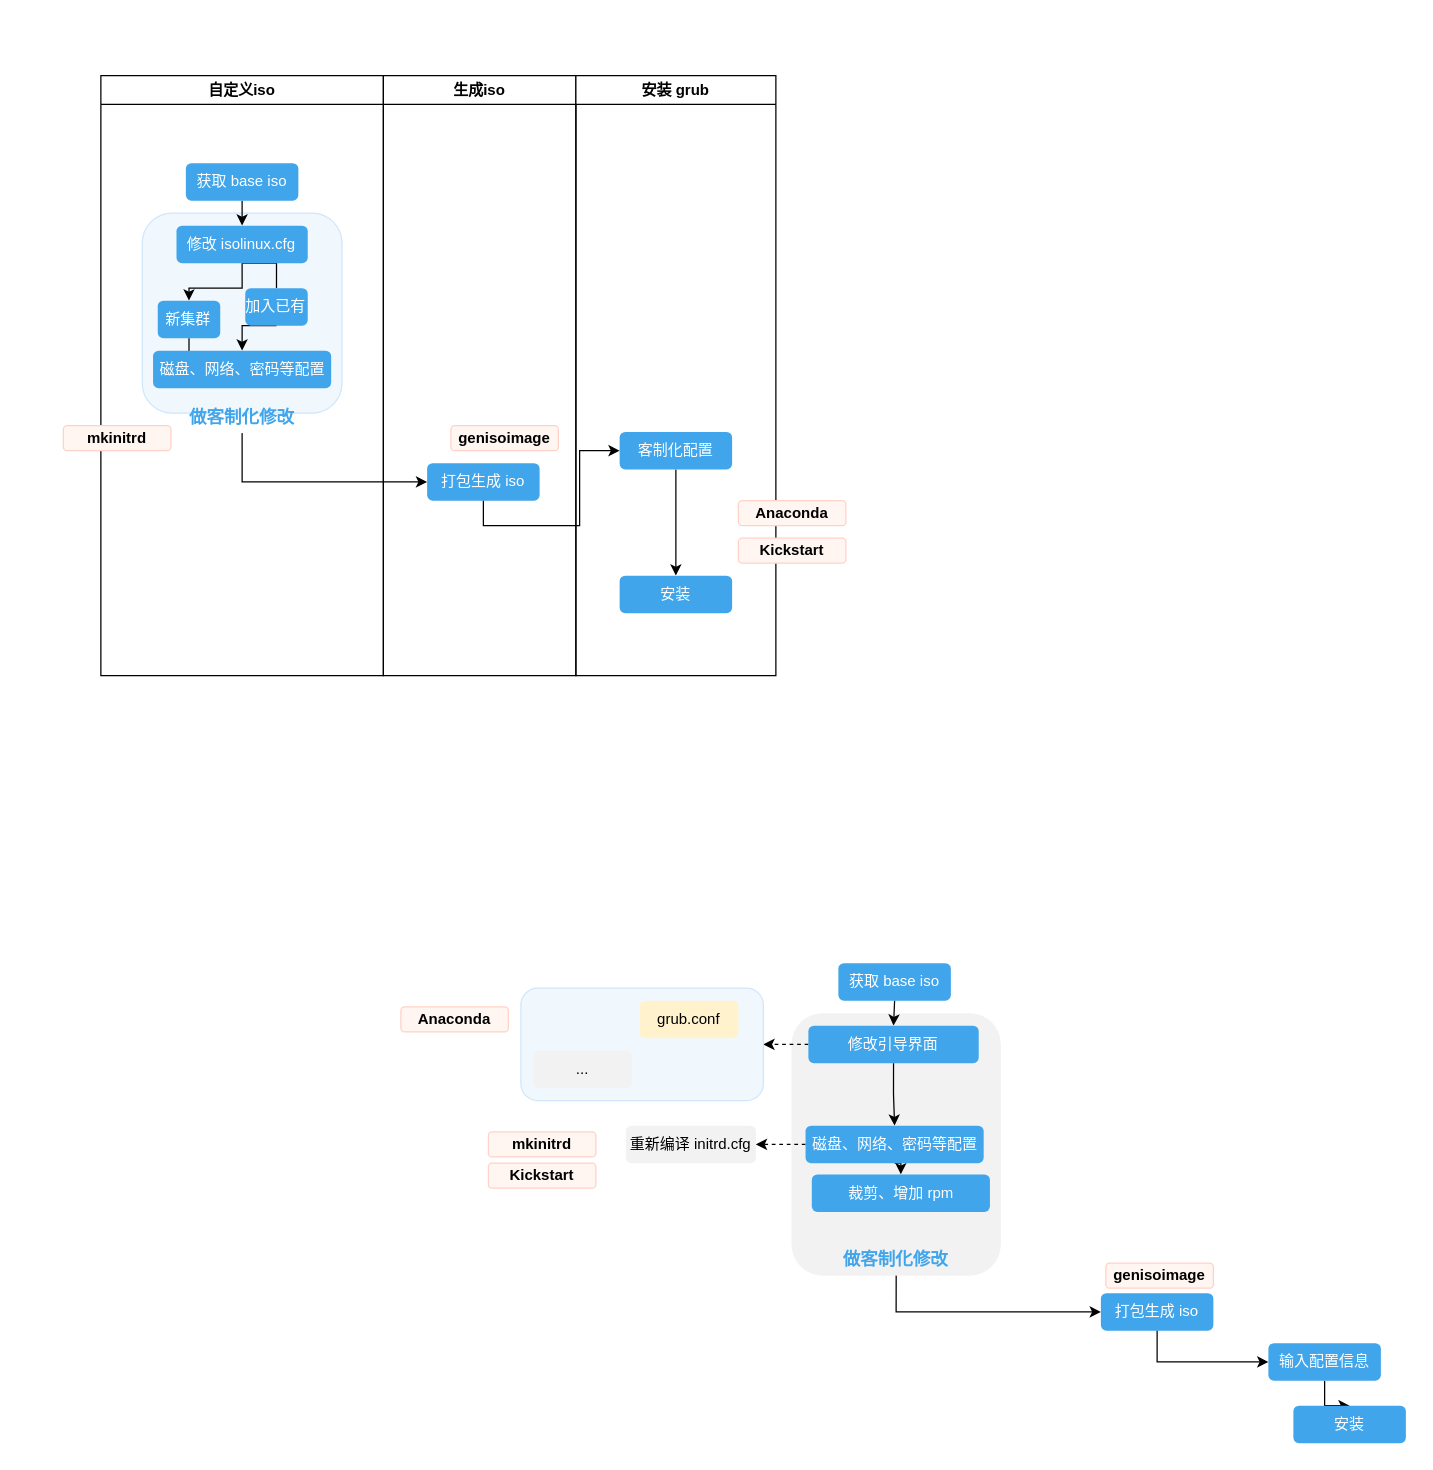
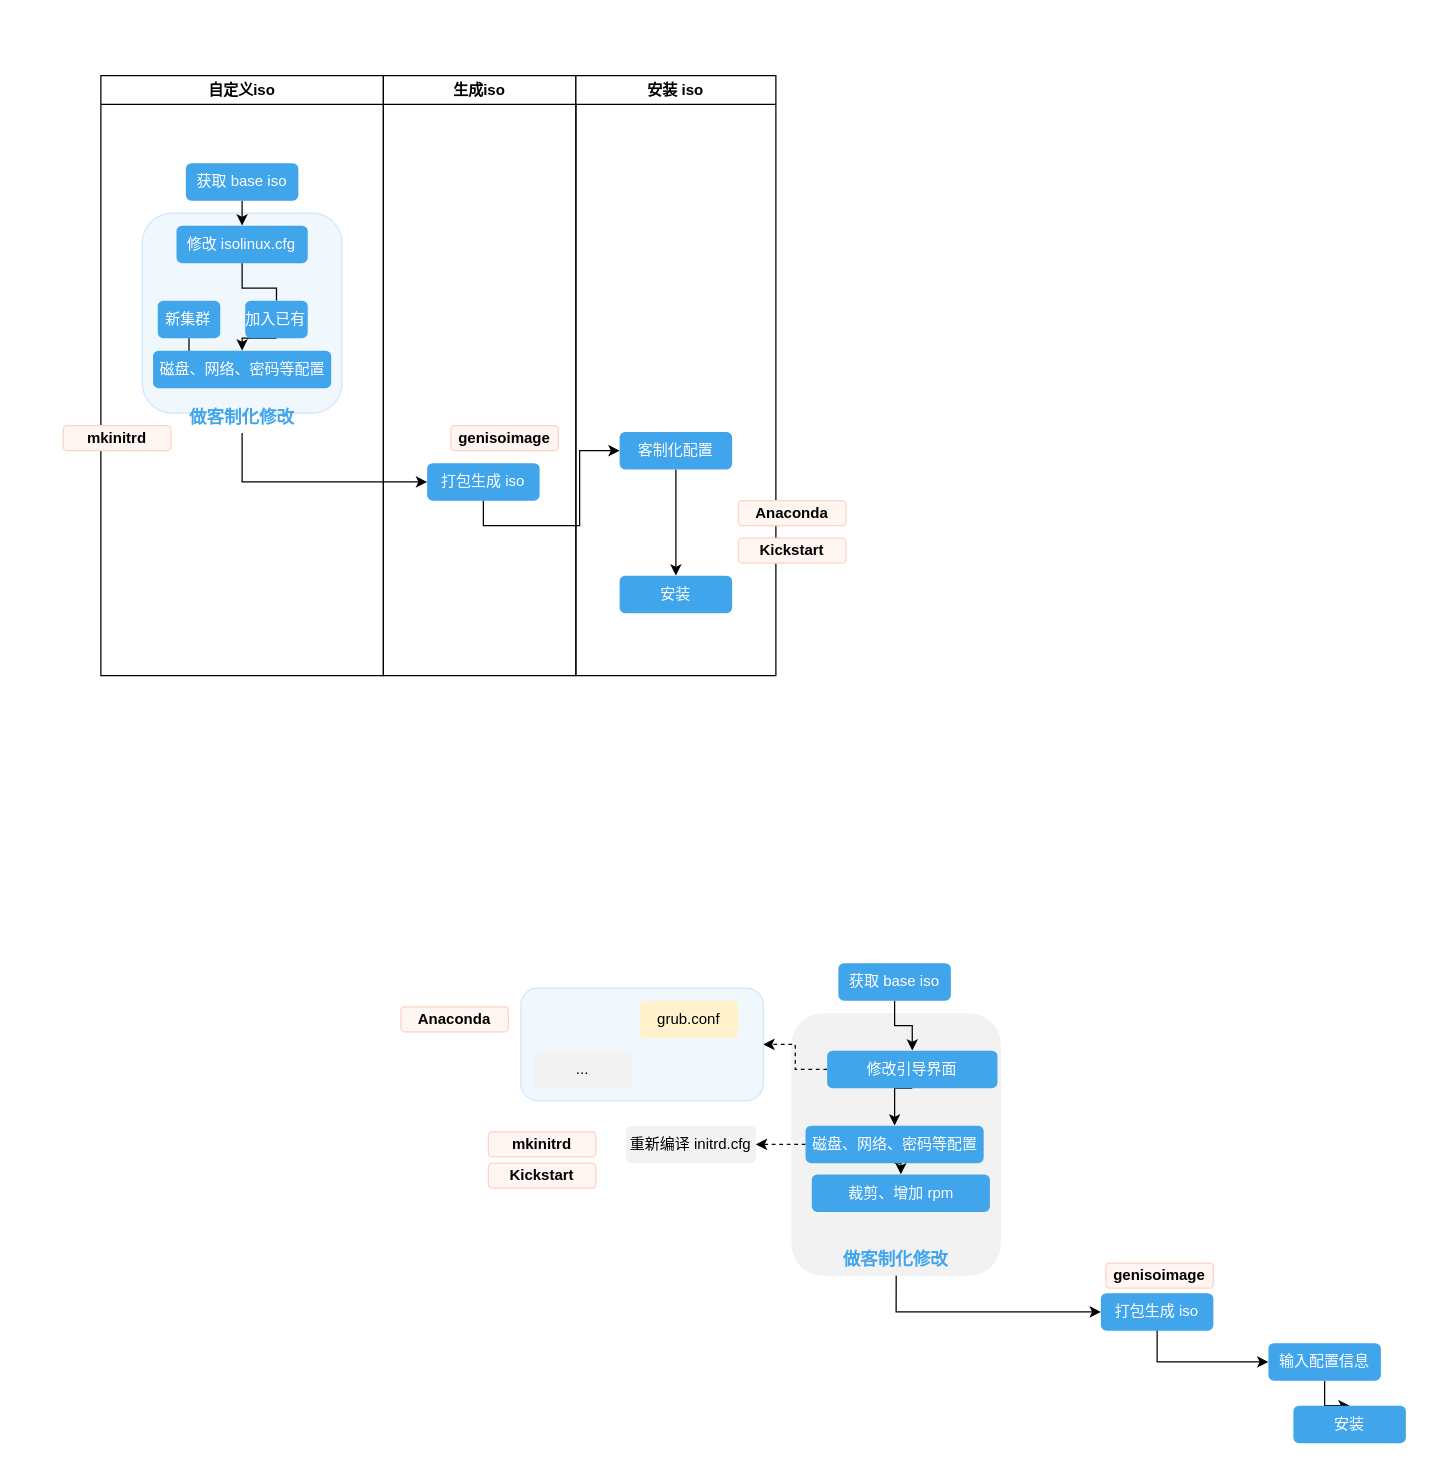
node "安装 grub": label "安装 grub" -> "安装 iso"
edge "修改 isolinux.cfg" -> "新集群": removed
node "加入已有": moved (276, 307) -> (276, 319)
node "修改引导界面": moved (893, 1044) -> (912, 1069)
